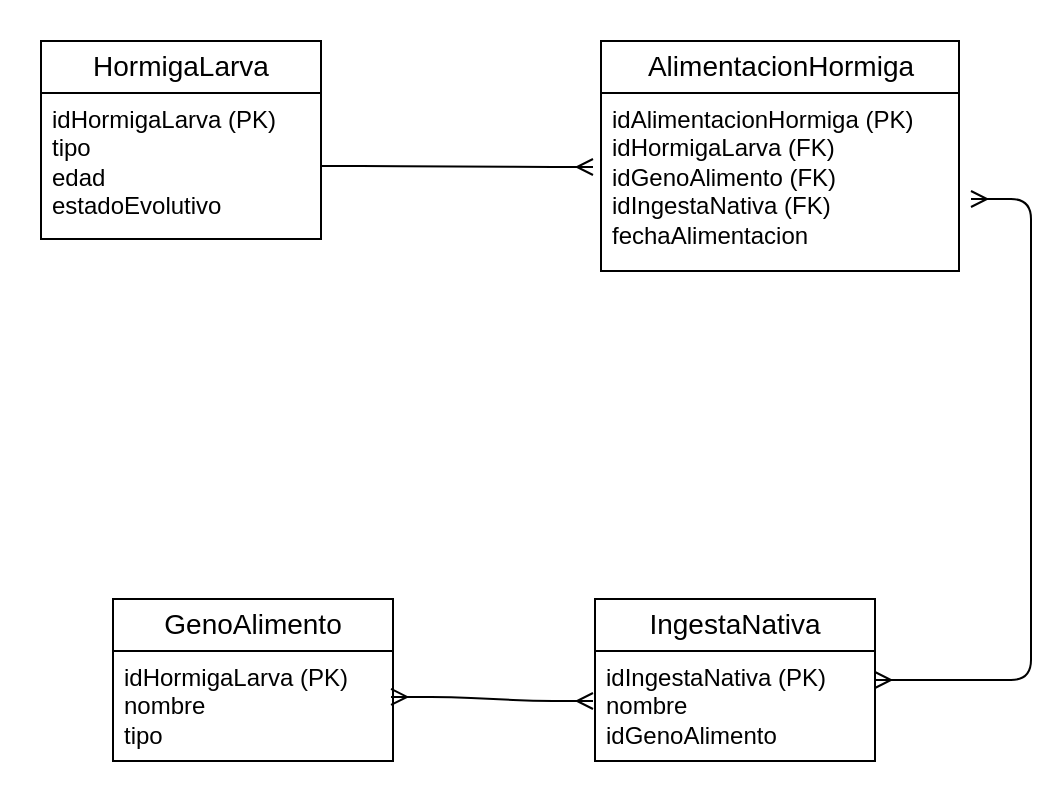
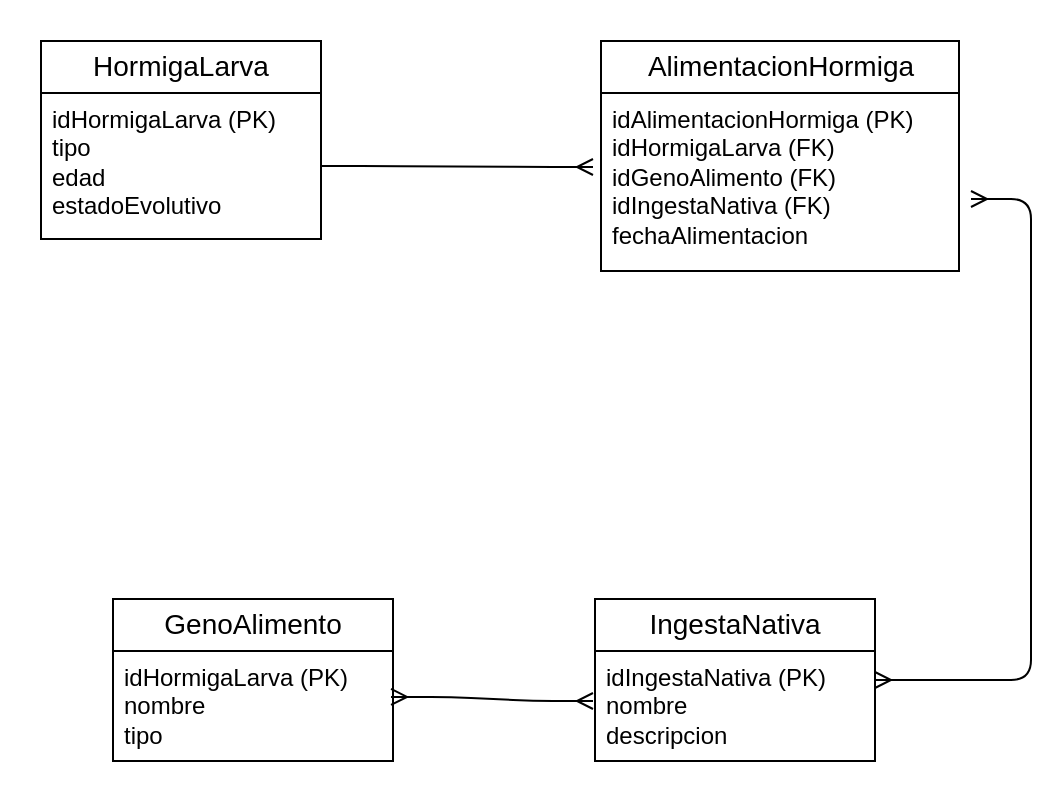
node "idIngestaNativa (PK) nombre idGenoAlimento": label "idIngestaNativa (PK) nombre idGenoAlimento" -> "idIngestaNativa (PK) nombre descripcion"
